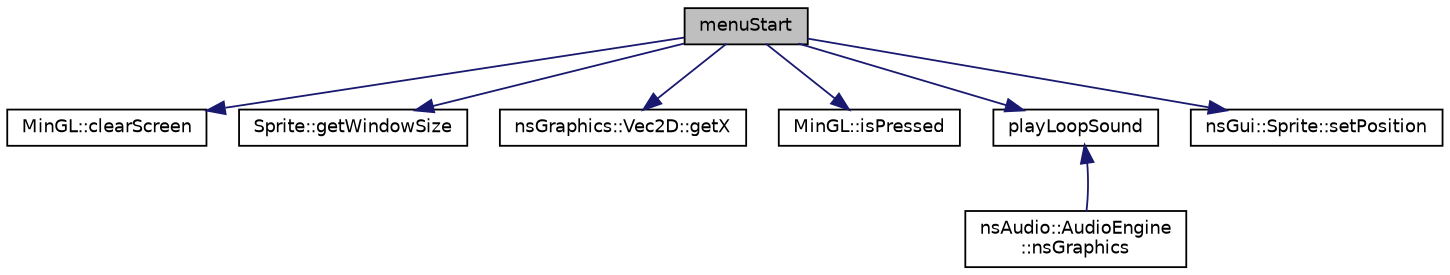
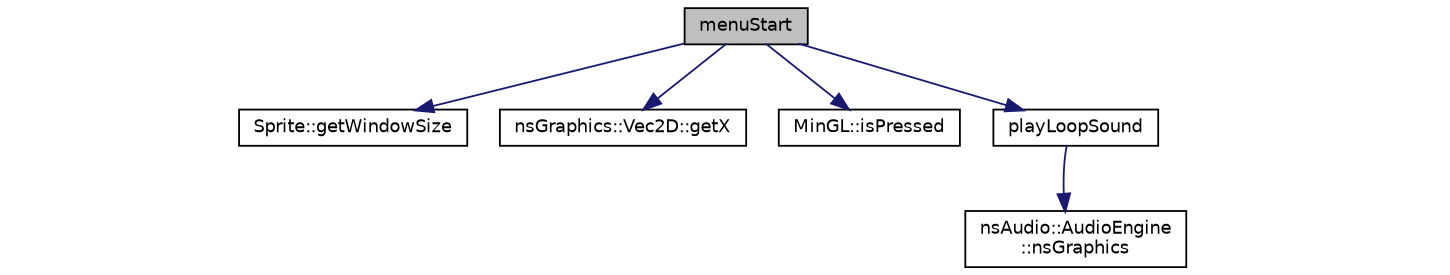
node "MinGL::clearScreen": removed
node "nsGui::Sprite::setPosition": removed
edge "nsAudio::AudioEngine ::nsGraphics" -> "playLoopSound": reversed
